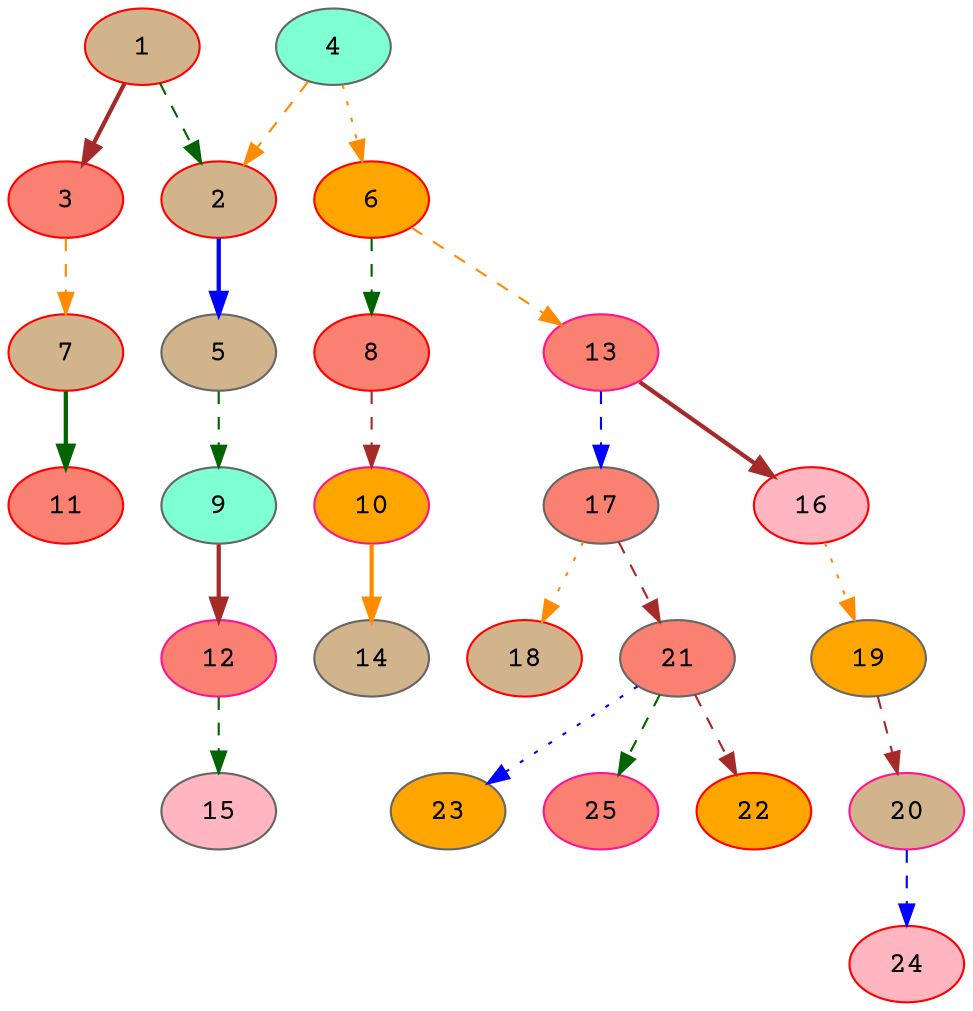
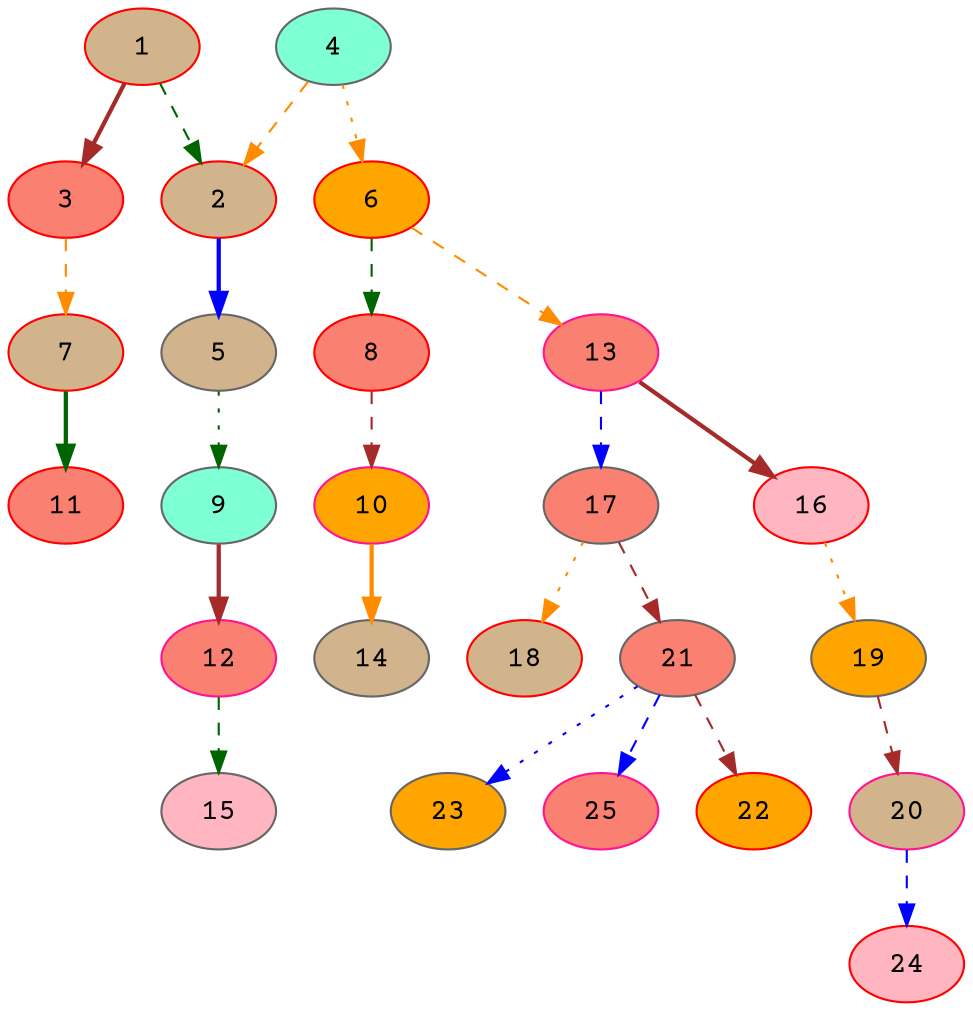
edge "5" -> "9": style dashed -> dotted
edge "21" -> "25": color darkgreen -> blue
